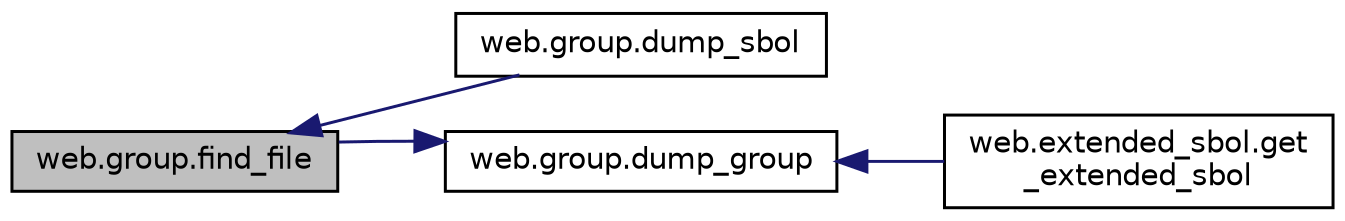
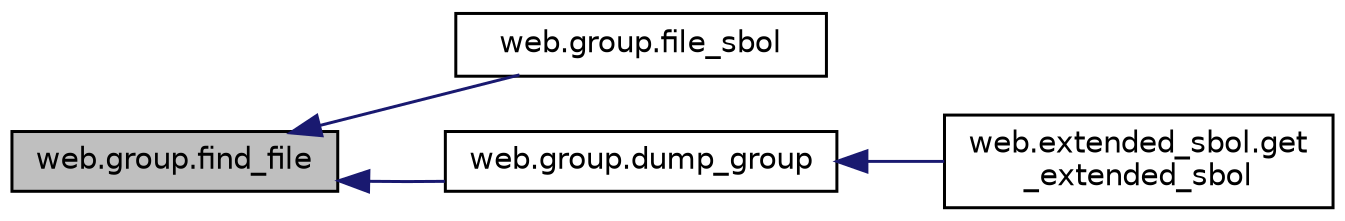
node "web.group.dump_sbol": label "web.group.dump_sbol" -> "web.group.file_sbol"
edge "web.group.find_file" -> "web.group.dump_group": reversed
